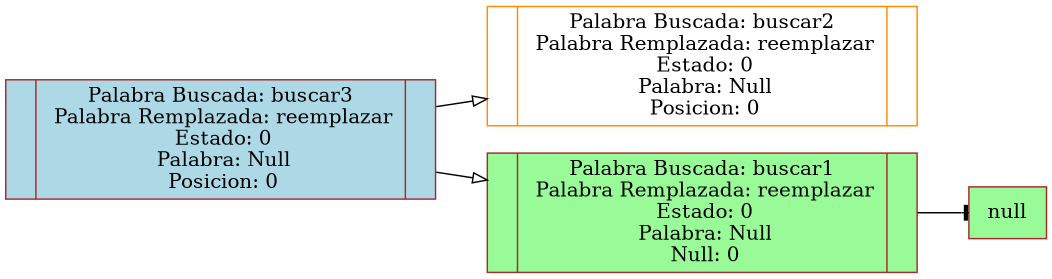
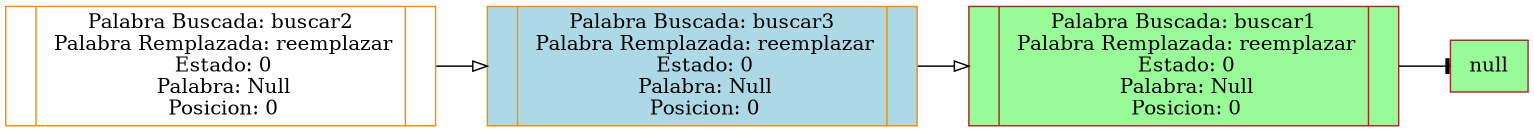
edge "Palabra Buscada: buscar3" -> "Palabra Buscada: buscar2": reversed
node "Palabra Buscada: buscar3": color brown -> darkorange
node "Palabra Buscada: buscar1": text "Null: 0" -> "Posicion: 0"
